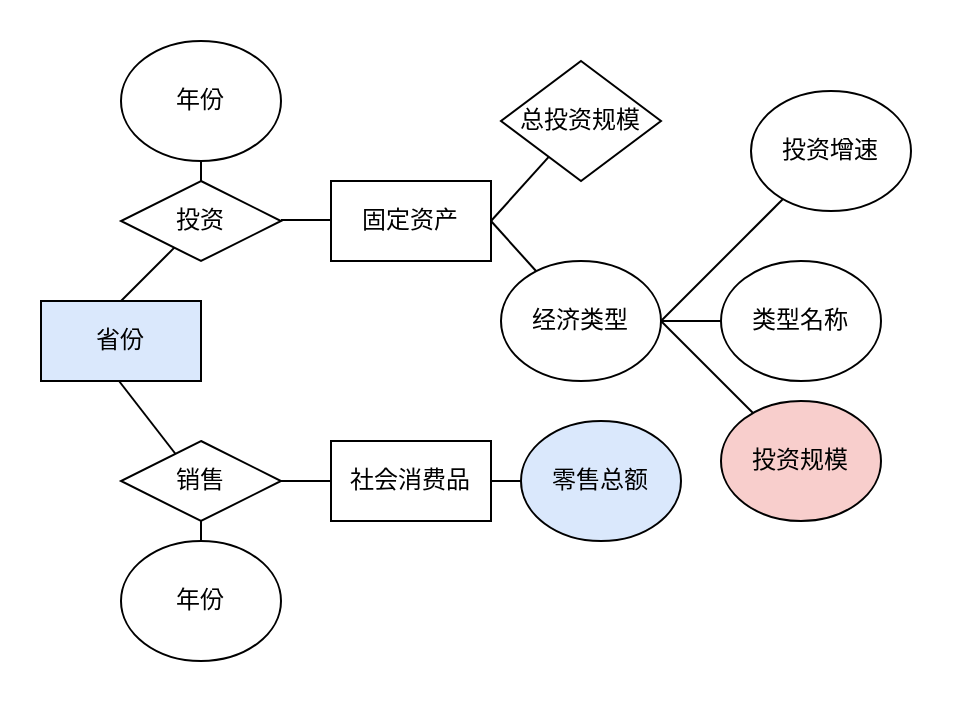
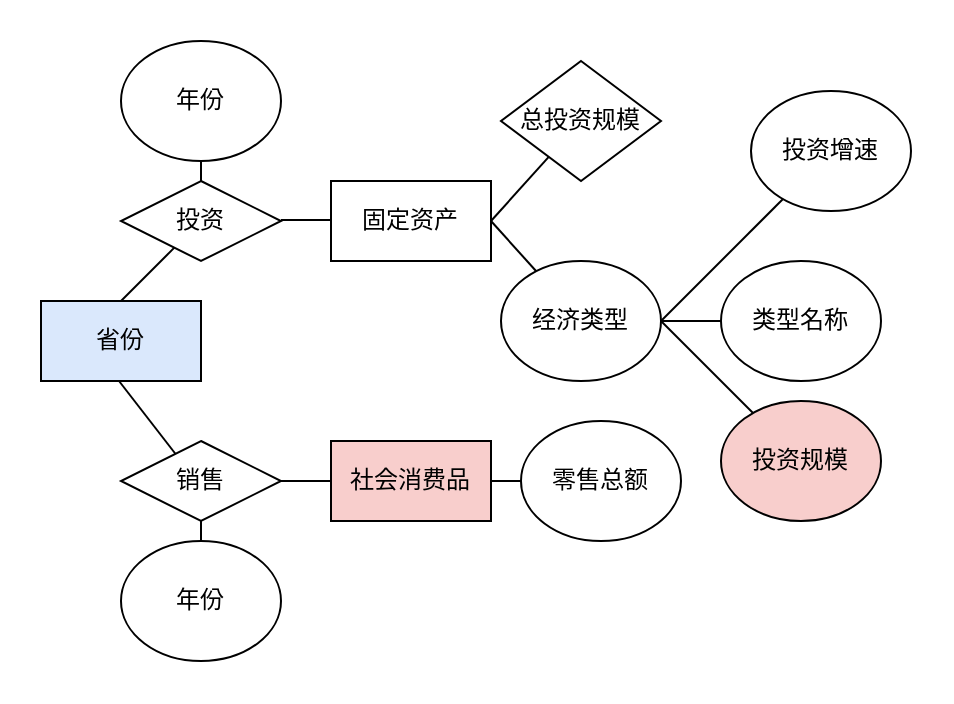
node "社会消费品": fillcolor #ffffff -> #f8cecc
node "零售总额": fillcolor #dae8fc -> #ffffff
